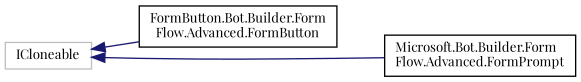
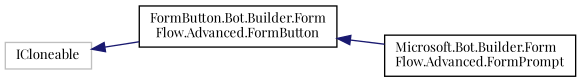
edge "Microsoft.Bot.Builder.Form Flow.Advanced.FormPrompt" -> "ICloneable": now "Microsoft.Bot.Builder.Form Flow.Advanced.FormPrompt" -> "FormButton.Bot.Builder.Form Flow.Advanced.FormButton"
